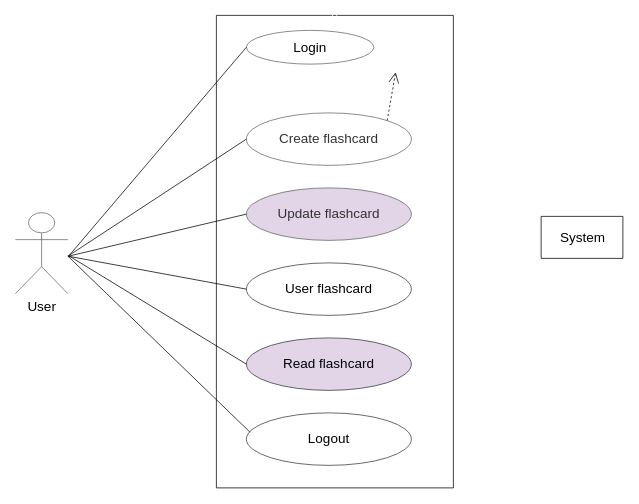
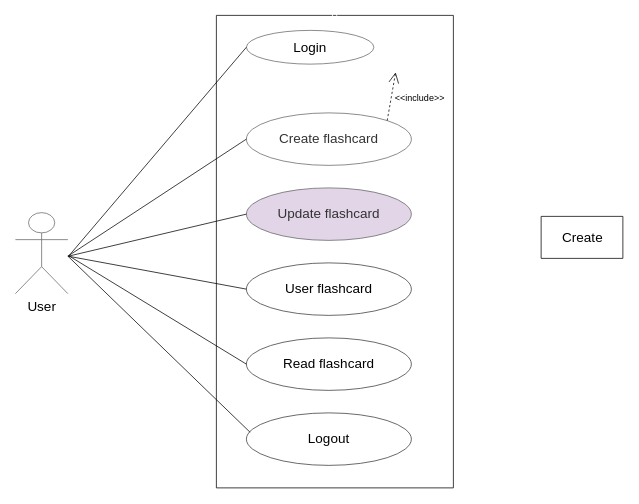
node "<<include>>": added
node "System": label "System" -> "Create"
node "Read flashcard": fillcolor #e1d5e7 -> #ffffff
